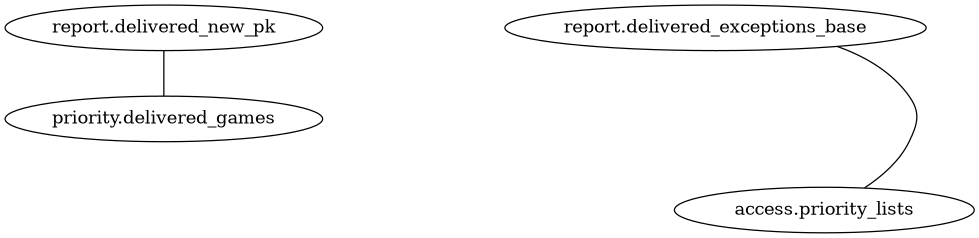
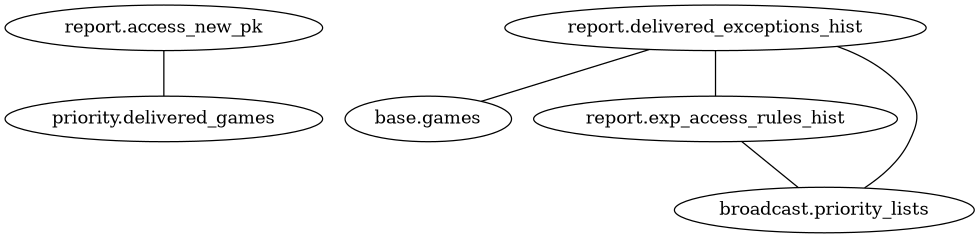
node "report.delivered_new_pk": label "report.delivered_new_pk" -> "report.access_new_pk"
node "report.delivered_exceptions_base": label "report.delivered_exceptions_base" -> "report.delivered_exceptions_hist"
node "base.games": added
node "report.exp_access_rules_hist": added
node "access.priority_lists": label "access.priority_lists" -> "broadcast.priority_lists"
